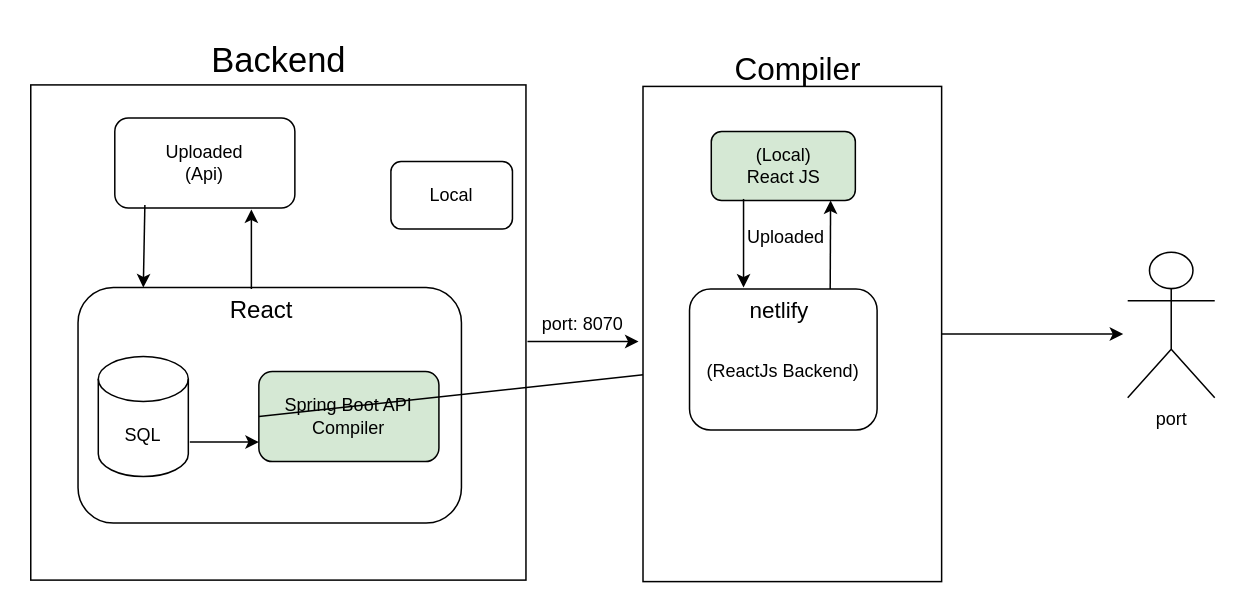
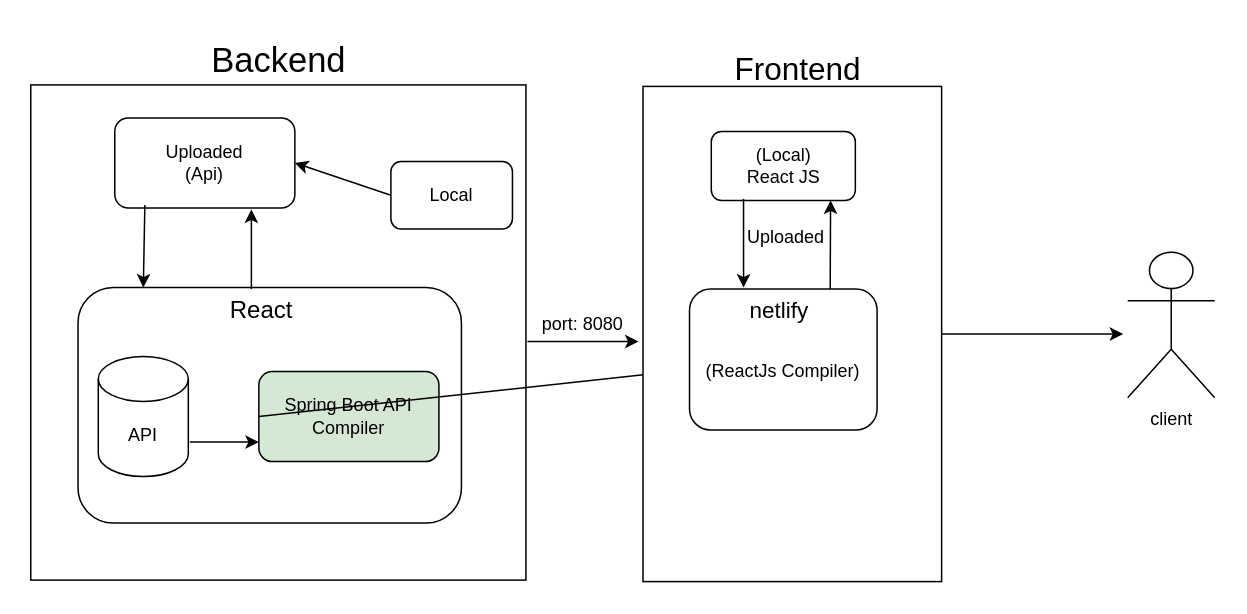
node "Compiler": label "Compiler" -> "Frontend"
node "(Local) React JS": fillcolor #d5e8d4 -> #ffffff
edge "Local" -> "Uploaded (Api)": added
node "port: 8070": label "port: 8070" -> "port: 8080"
node "(ReactJs Backend)": label "(ReactJs Backend)" -> "(ReactJs Compiler)"
node "port": label "port" -> "client"
node "SQL": label "SQL" -> "API"
